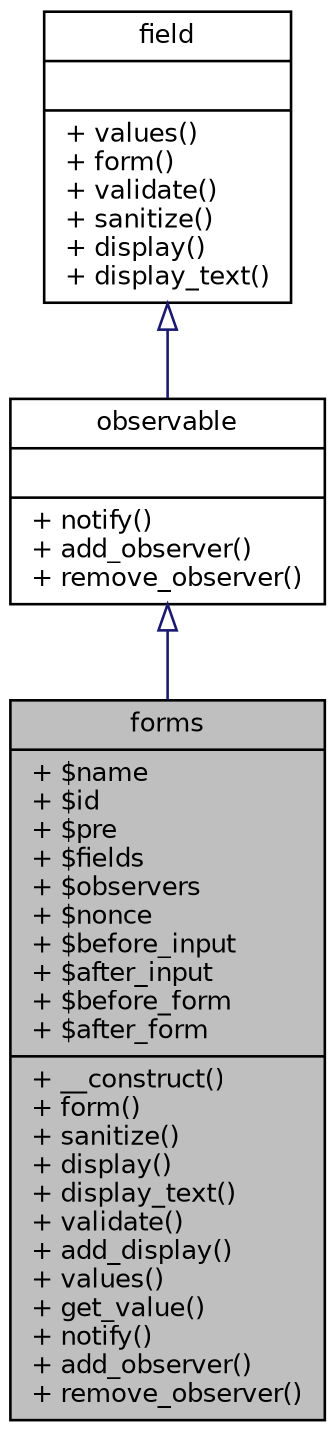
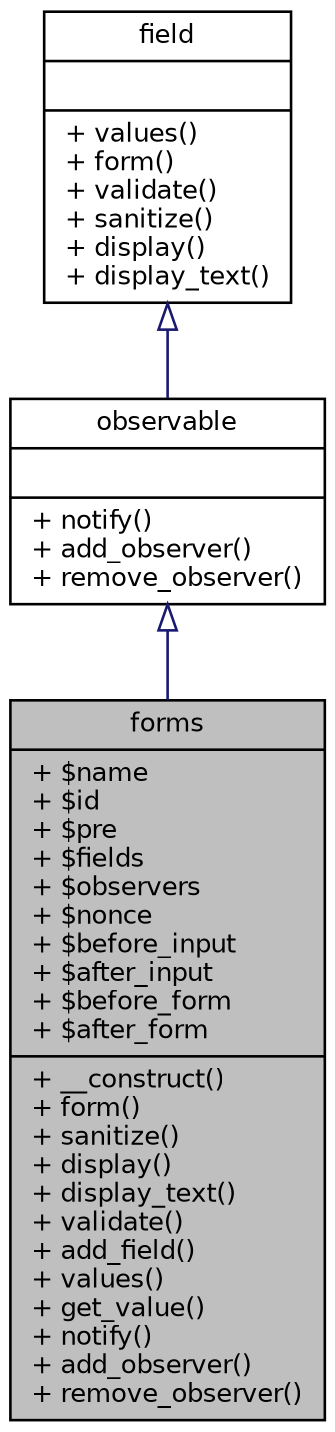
node "forms": text "+ add_display()" -> "+ add_field()"
